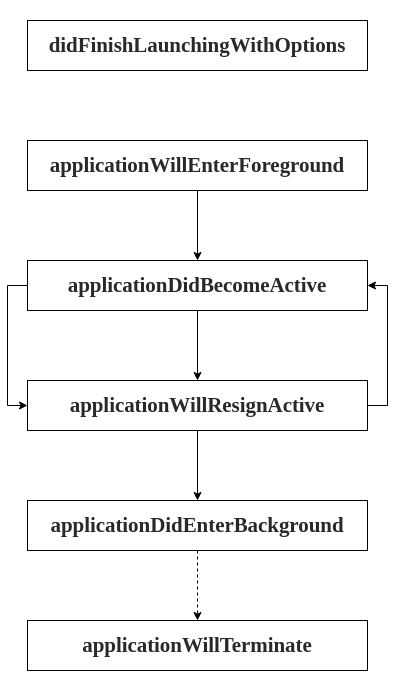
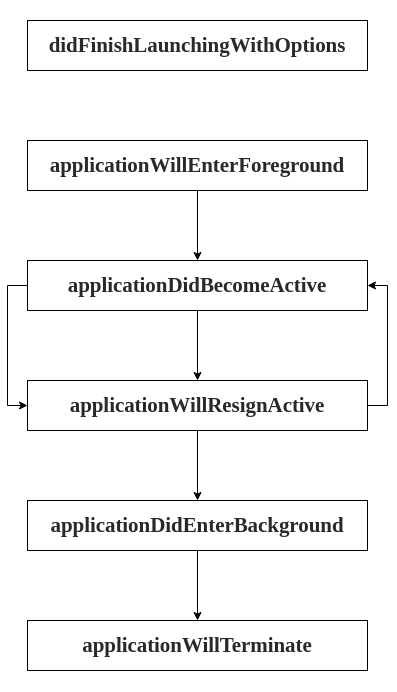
edge "applicationDidEnterBackground" -> "applicationWillTerminate": style dashed -> solid
